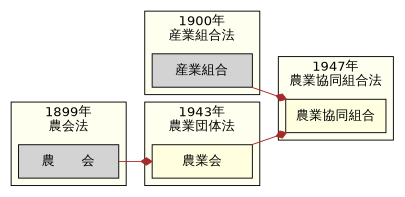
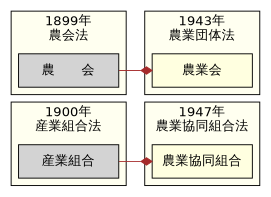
edge "農業会" -> "農業協同組合": removed
